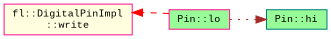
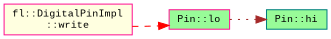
edge "Pin::lo" -> "fl::DigitalPinImpl ::write": reversed
